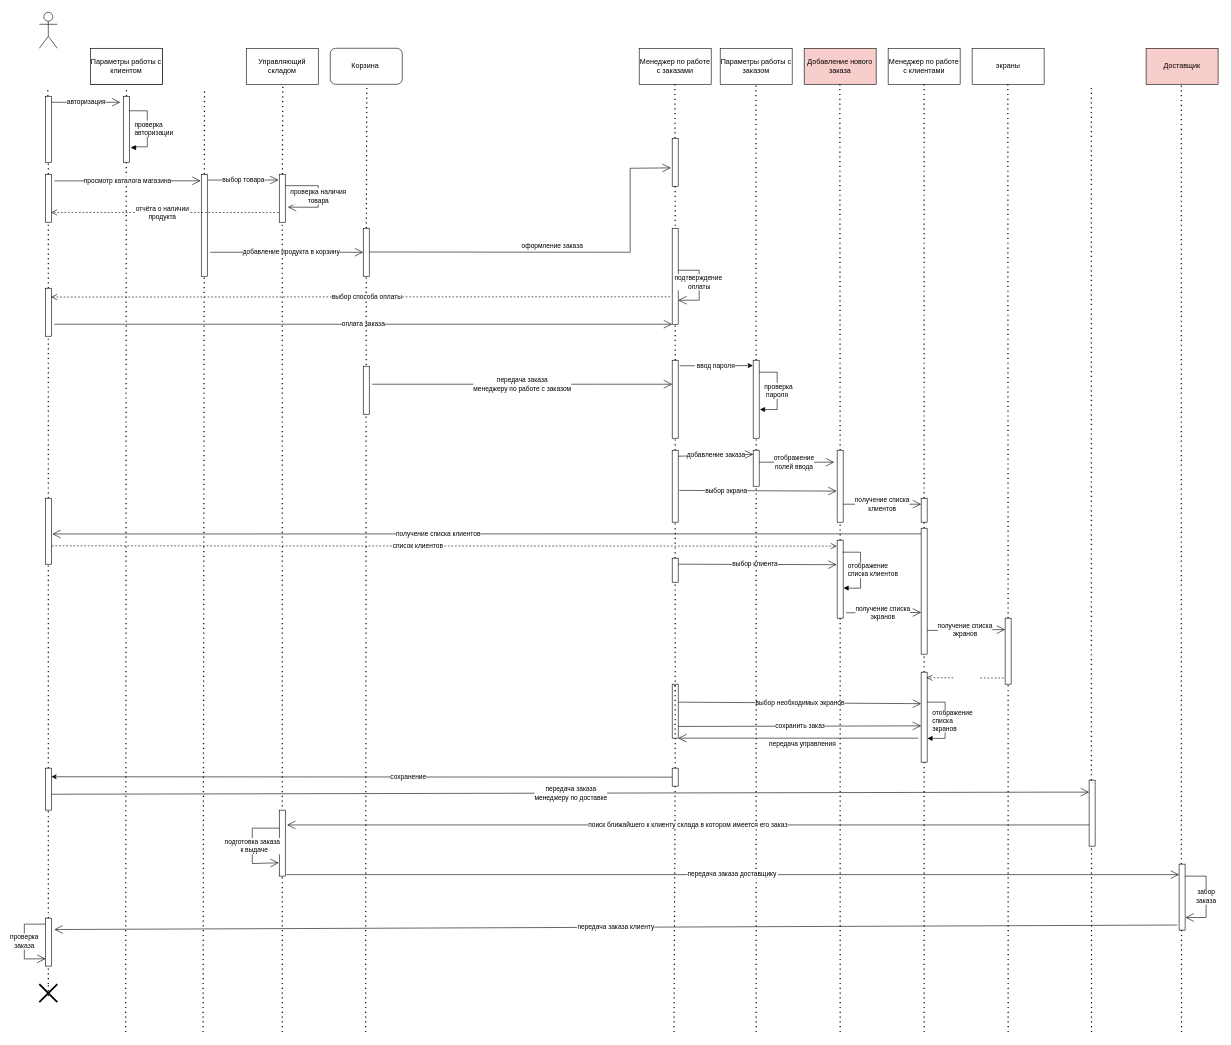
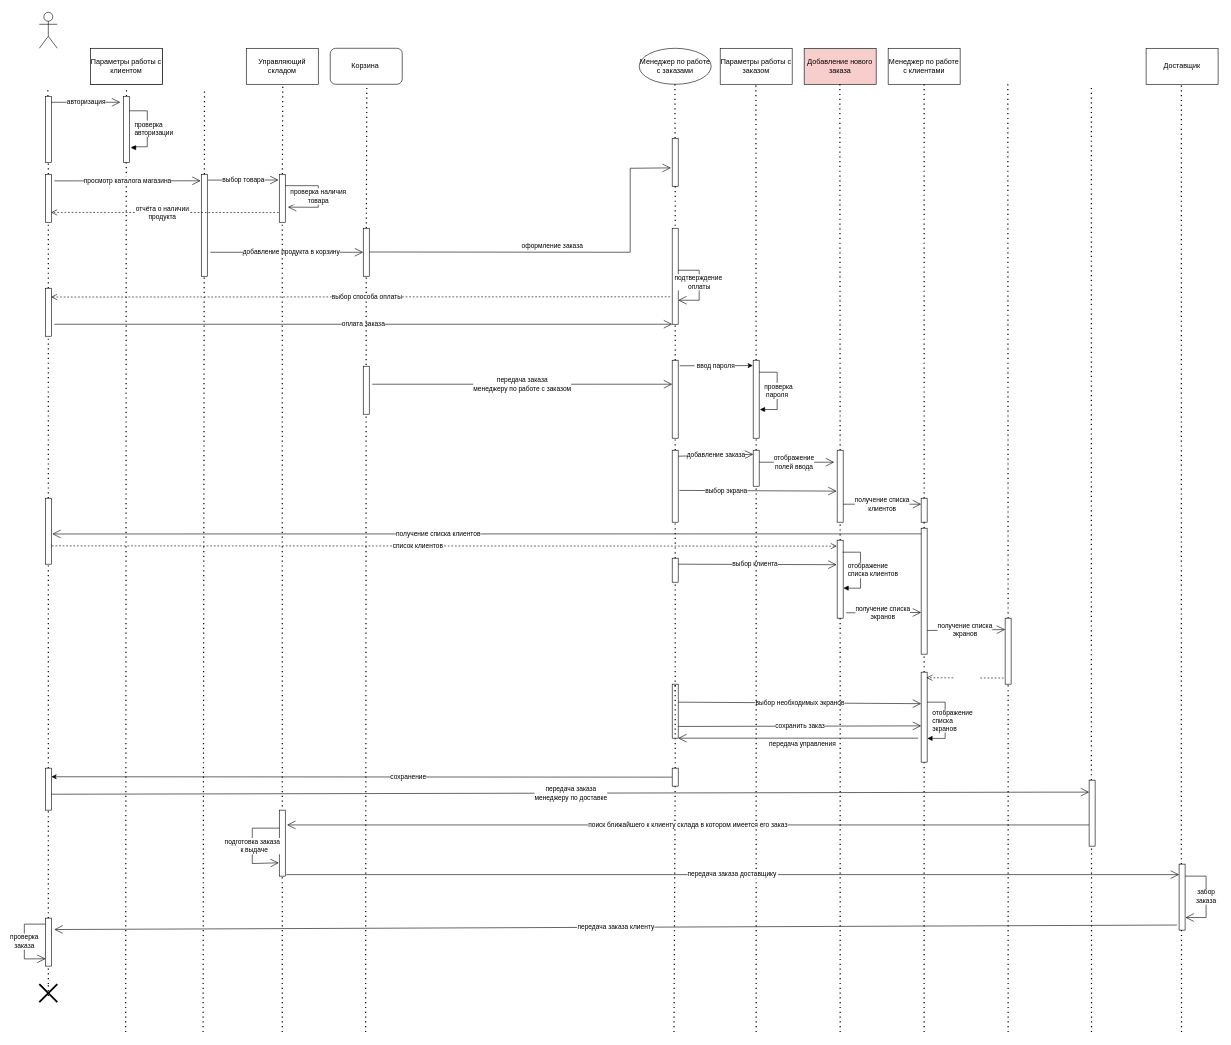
node "Менеджер по работе с заказами": shape rectangle -> ellipse
node "экраны": removed
node "Доставщик": fillcolor #f8cecc -> #ffffff
